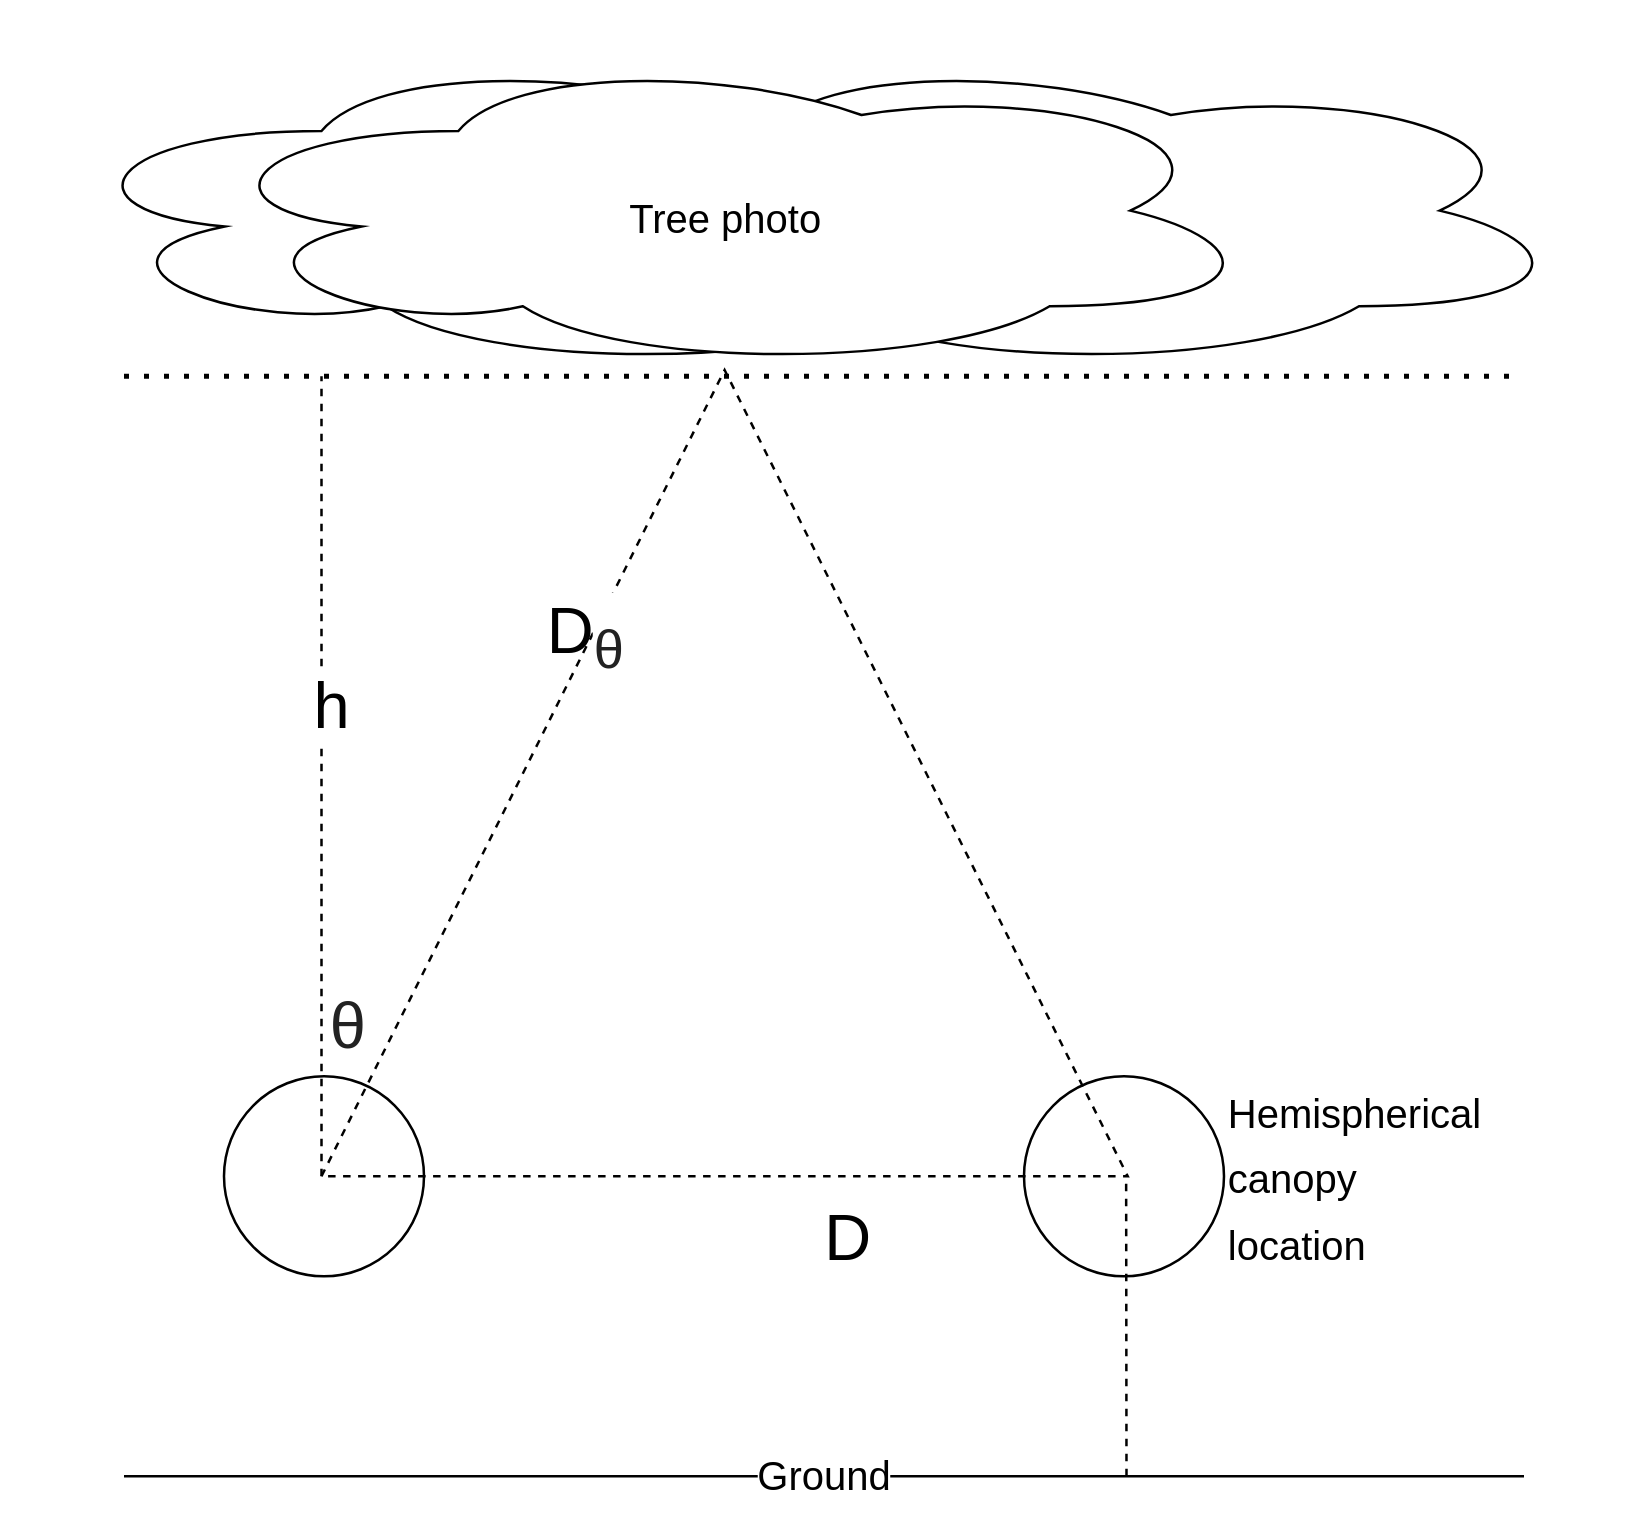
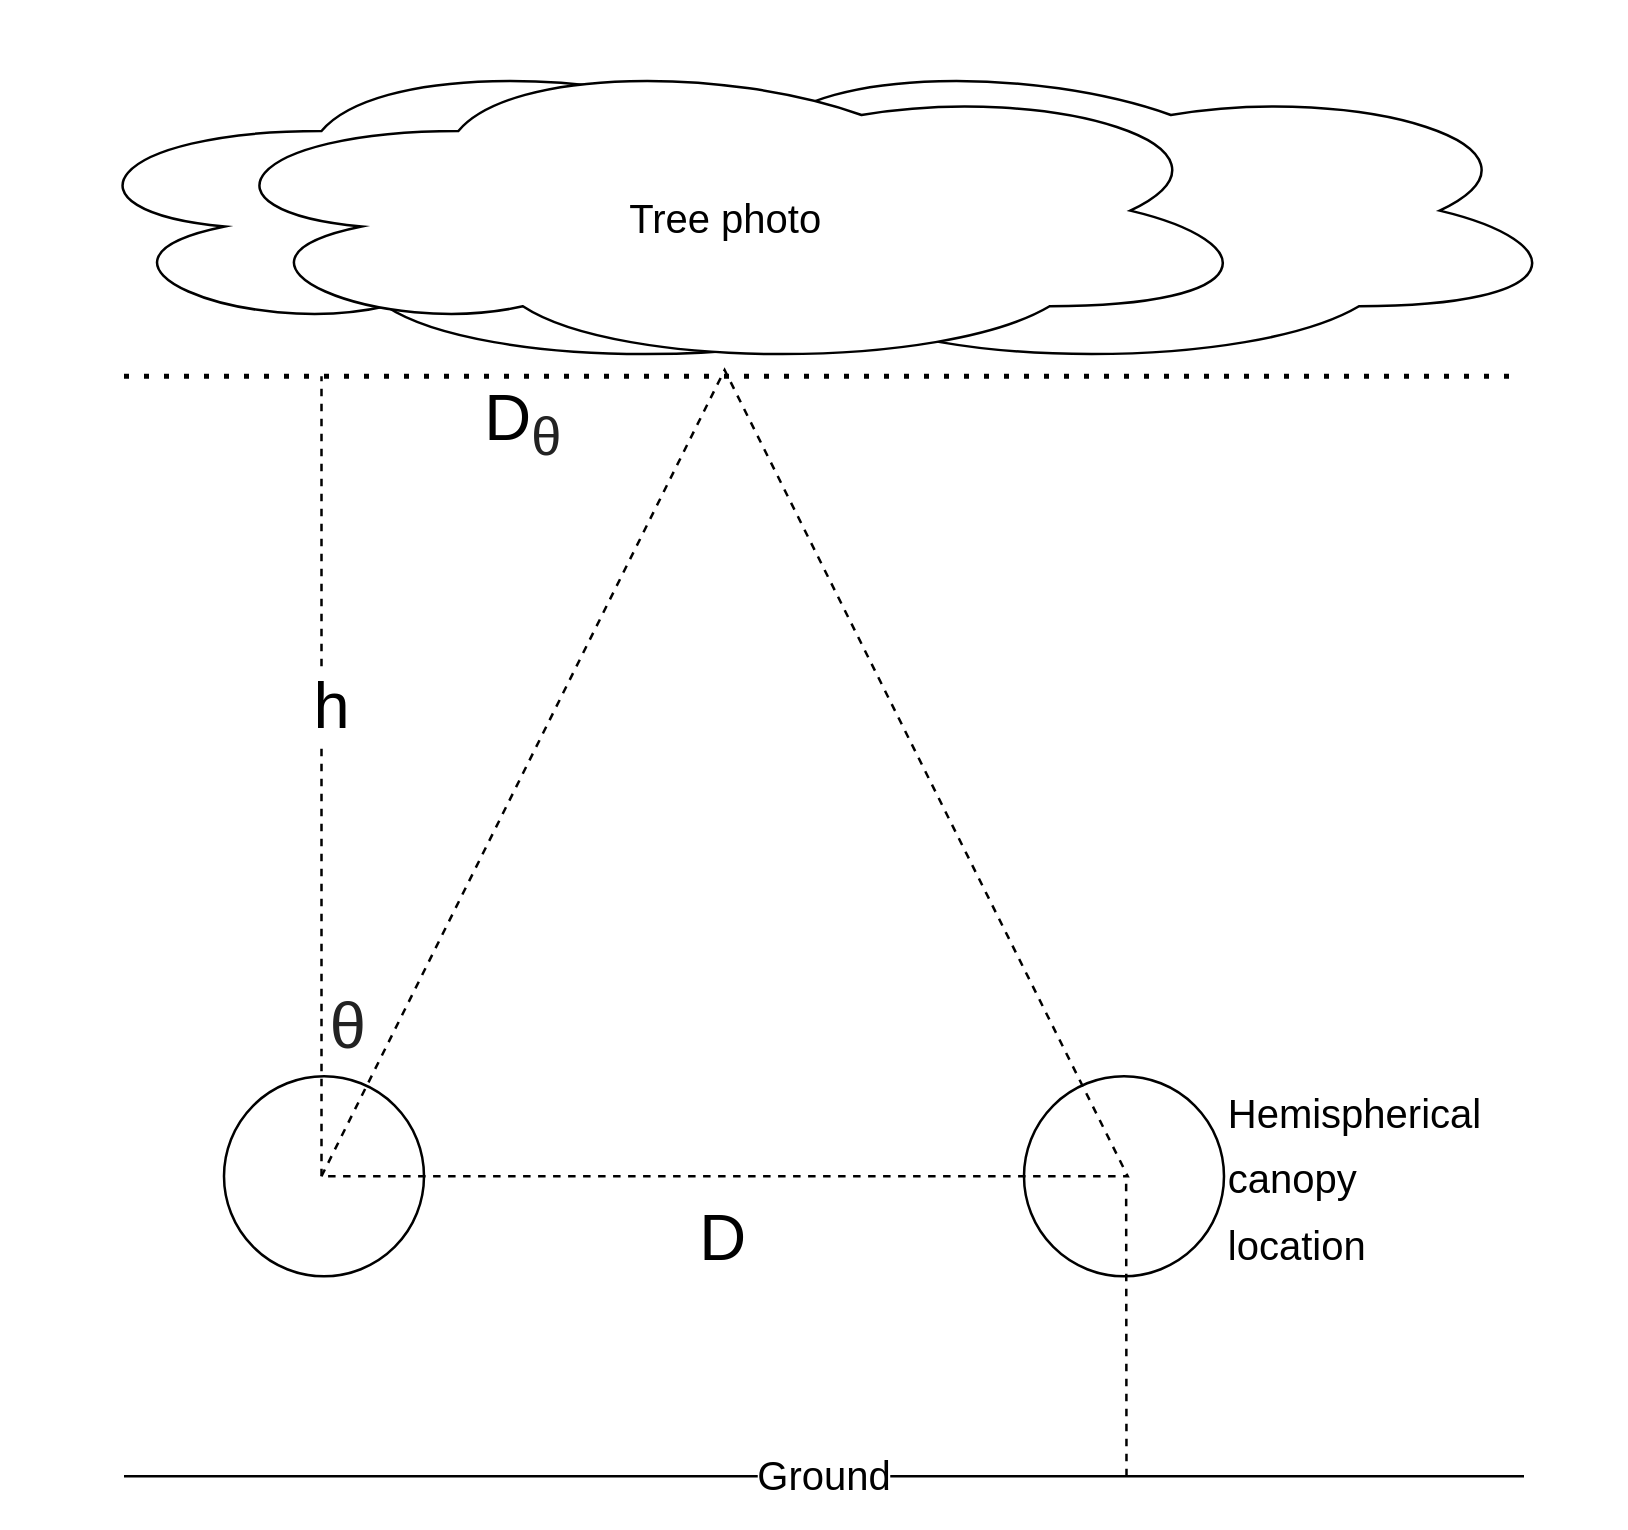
node "Dθ": moved (586, 639) -> (524, 426)
node "D": moved (849, 1239) -> (724, 1239)
